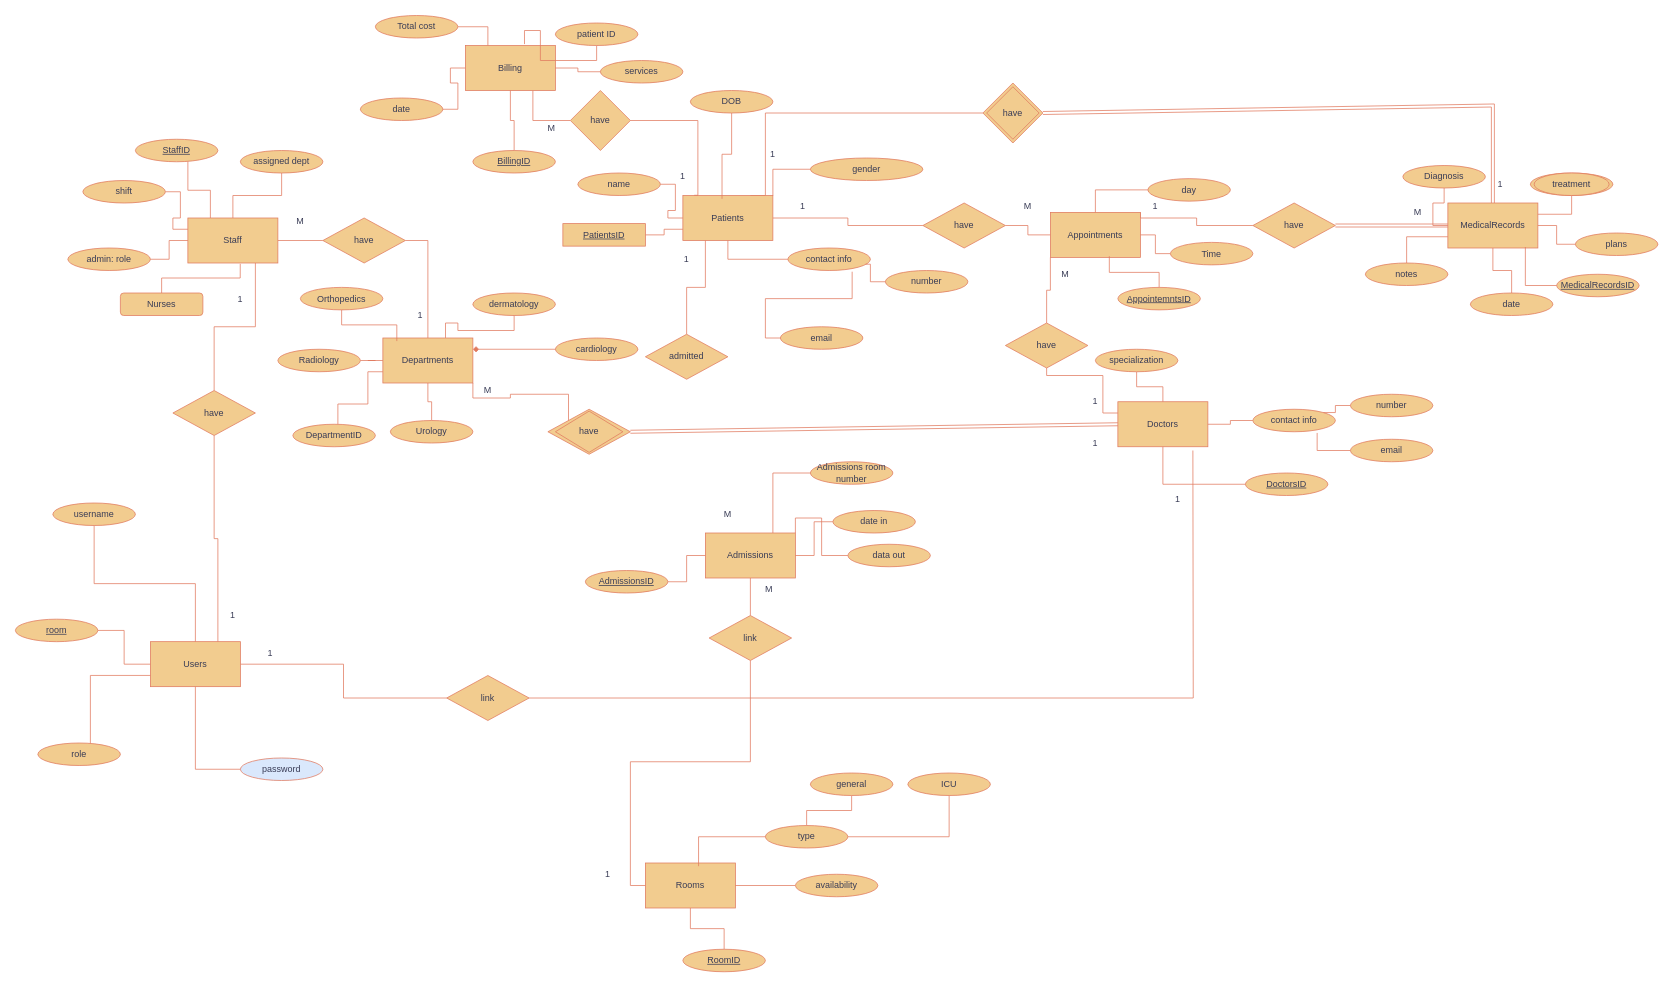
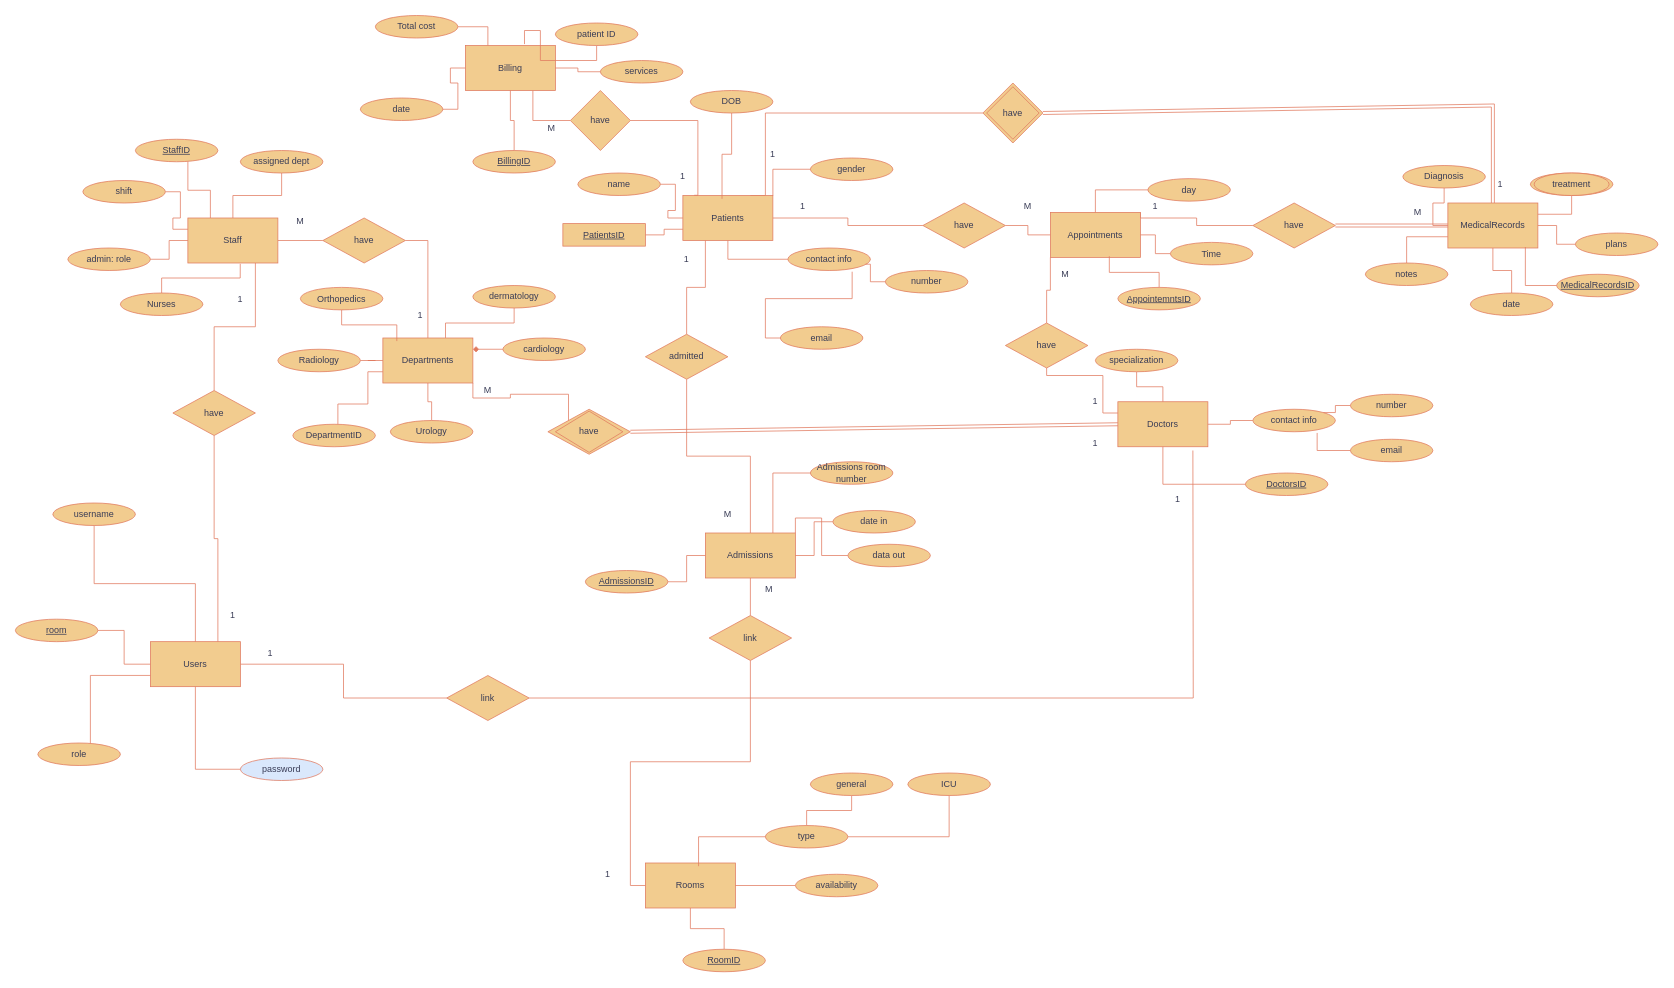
node "gender": size 113x23 -> 83x23
node "Nurses": shape rounded rectangle -> ellipse
node "dermatology": moved (514, 304) -> (514, 297)
node "cardiology": moved (597, 349) -> (544, 349)
edge "admitted" -- "Admissions": added
